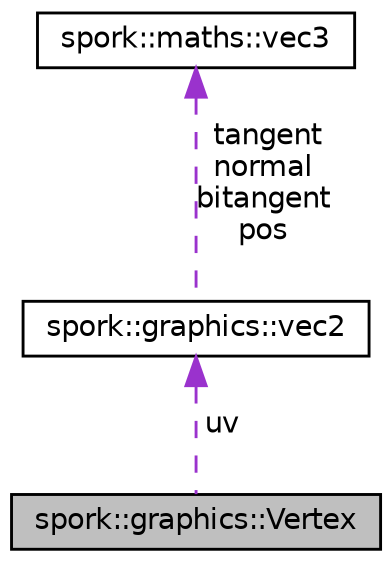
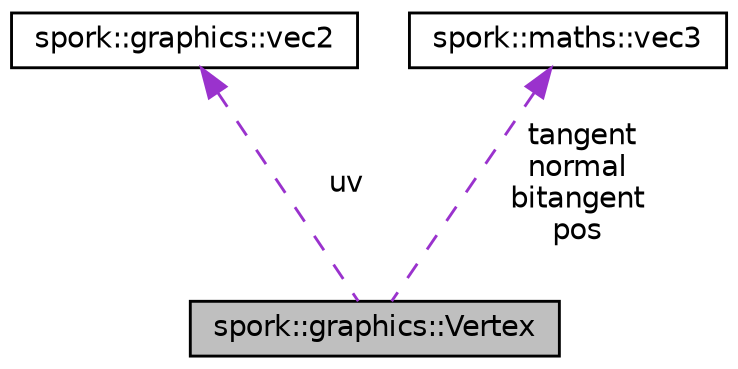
edge "spork::graphics::vec2" -> "spork::maths::vec3": now "spork::graphics::Vertex" -> "spork::maths::vec3"
